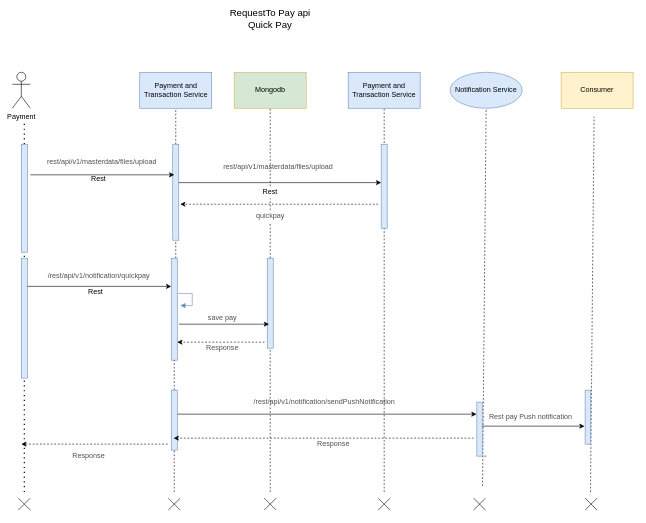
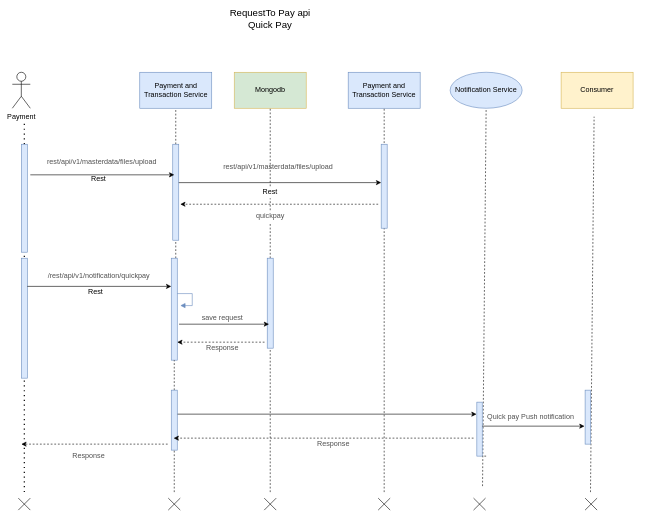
node "save pay": label "save pay" -> "save request"
node "/rest/api/v1/notification/sendPushNotification": removed
node "Rest pay Push notification": label "Rest pay Push notification" -> "Quick pay Push notification"
